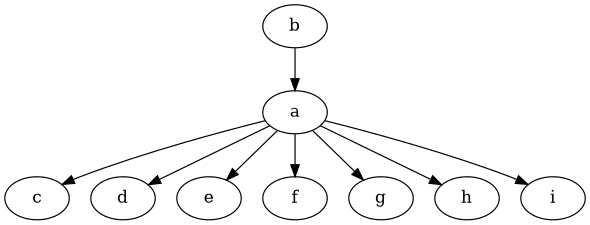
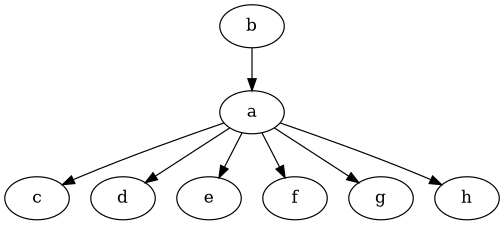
node "i": removed
